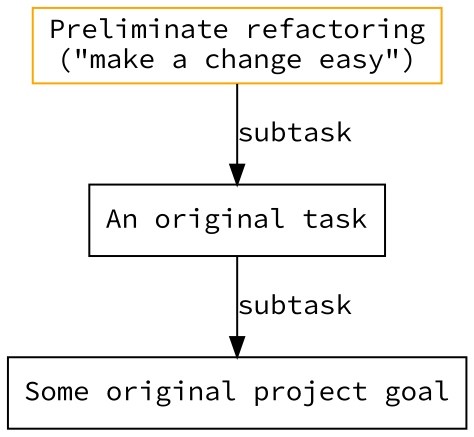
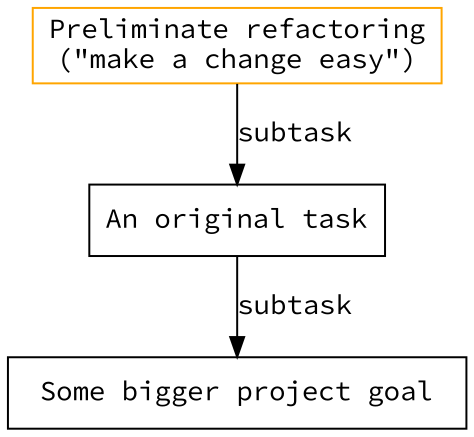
node "Some original project goal": label "Some original project goal" -> "Some bigger project goal"
